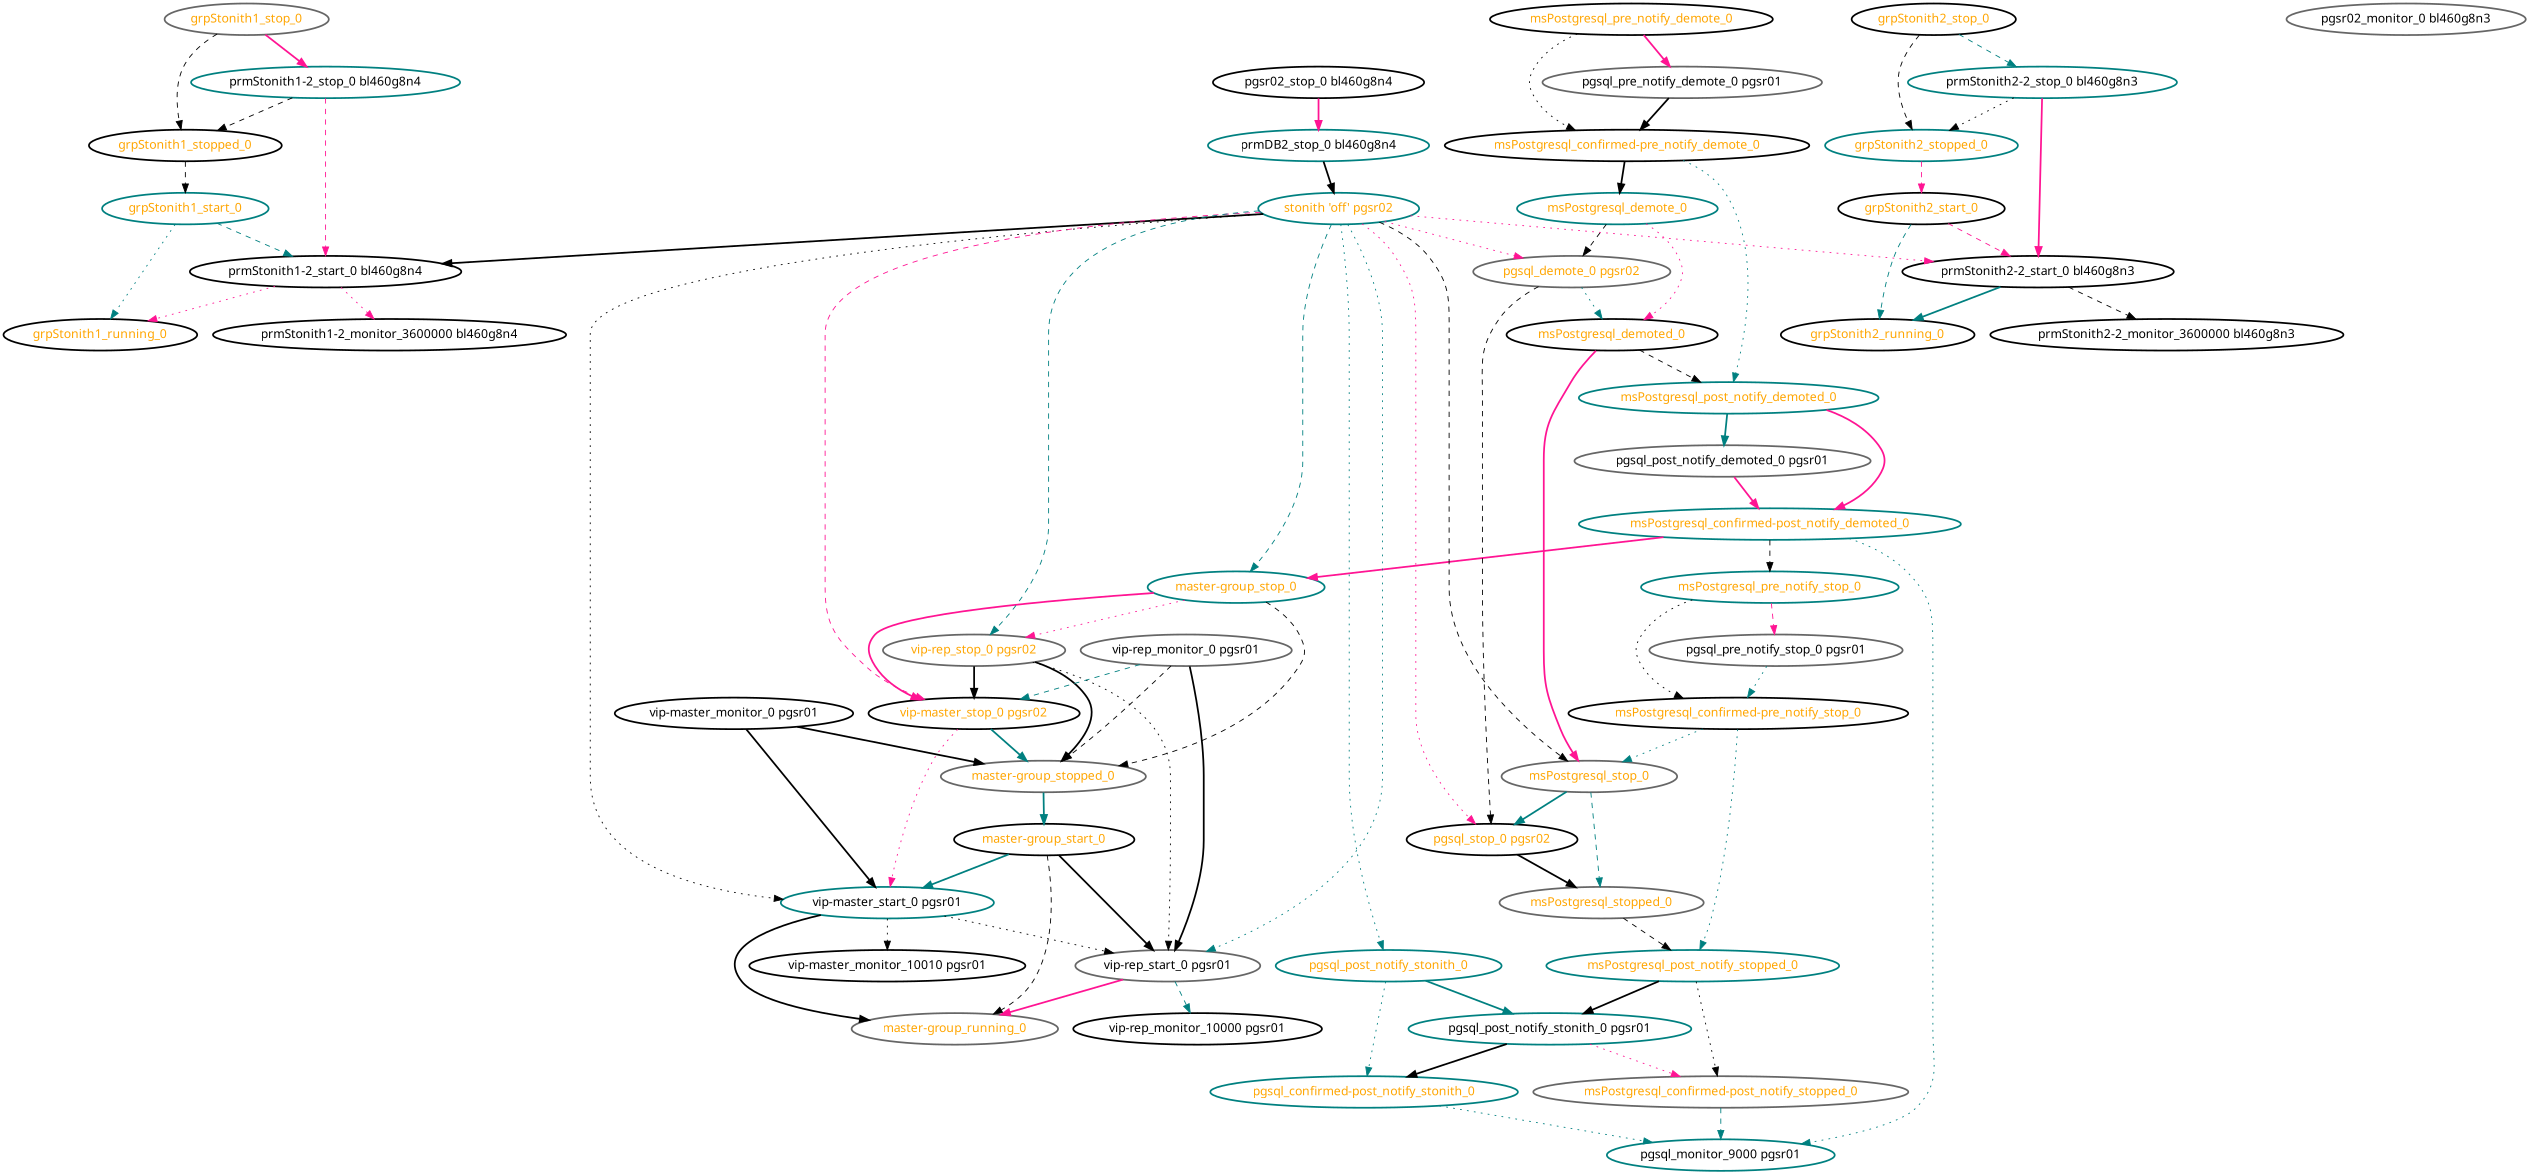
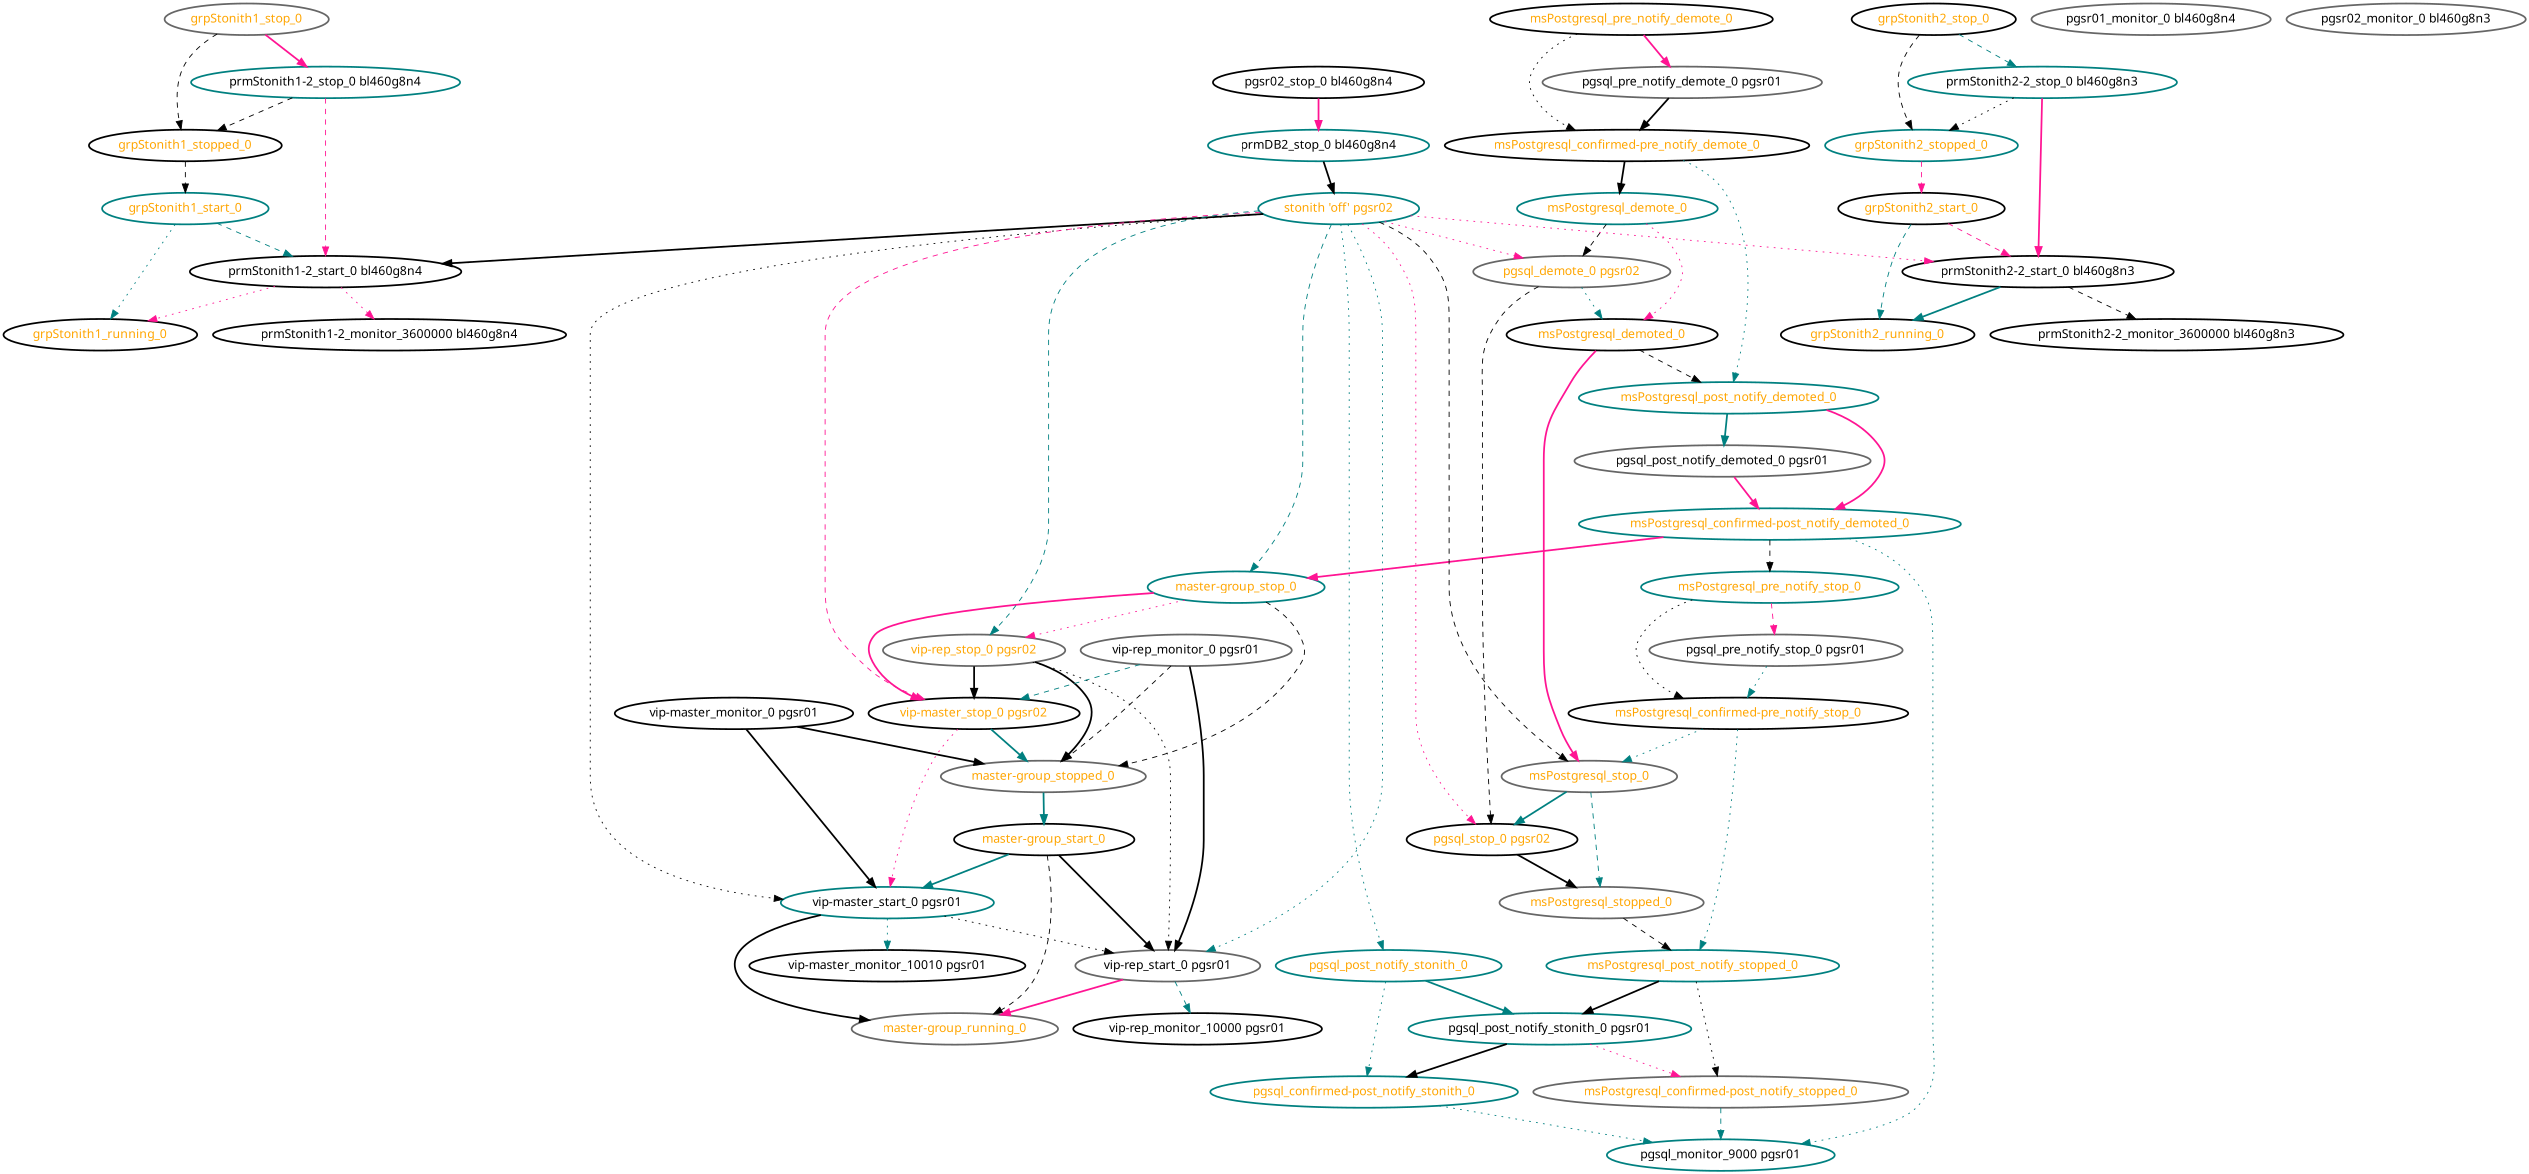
node "pgsr01_monitor_0 bl460g8n4": added
edge "vip-master_start_0 pgsr01" -> "vip-master_monitor_10010 pgsr01": color black -> teal
